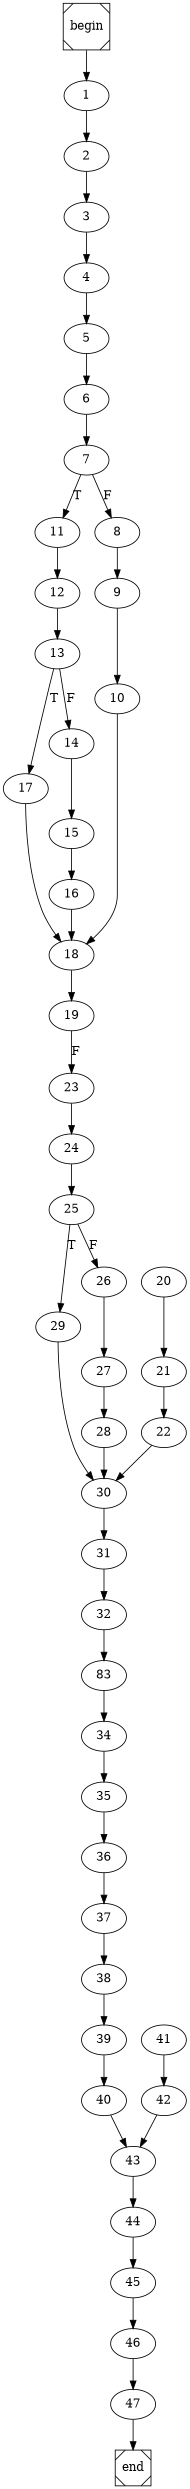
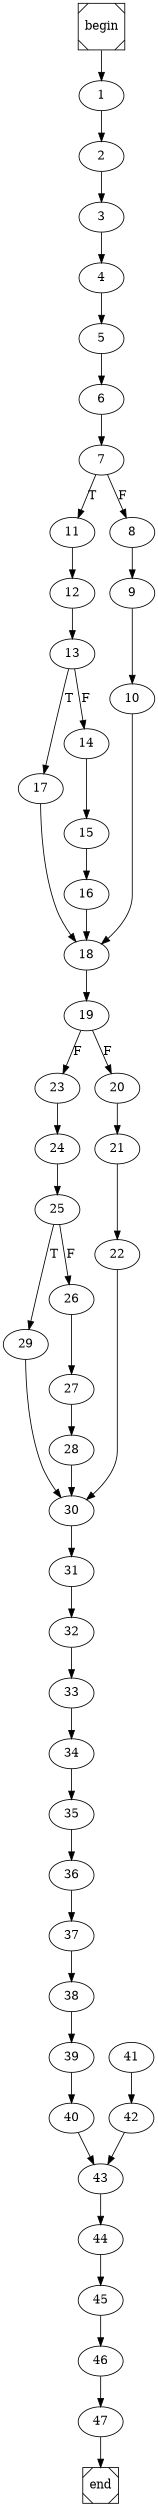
edge "19" -> "20": added, label "F"
node "83": label "83" -> "33"
